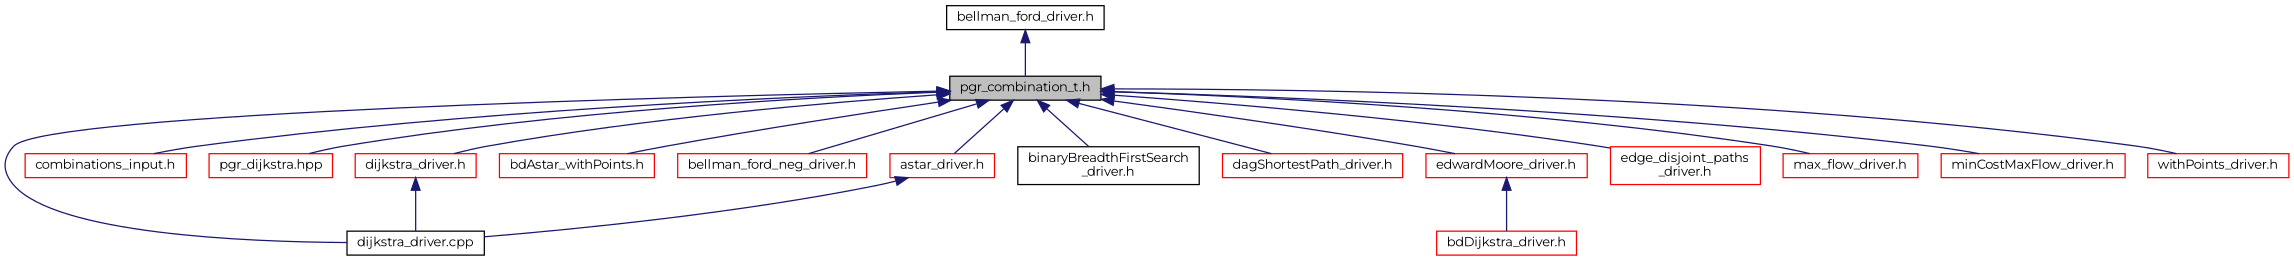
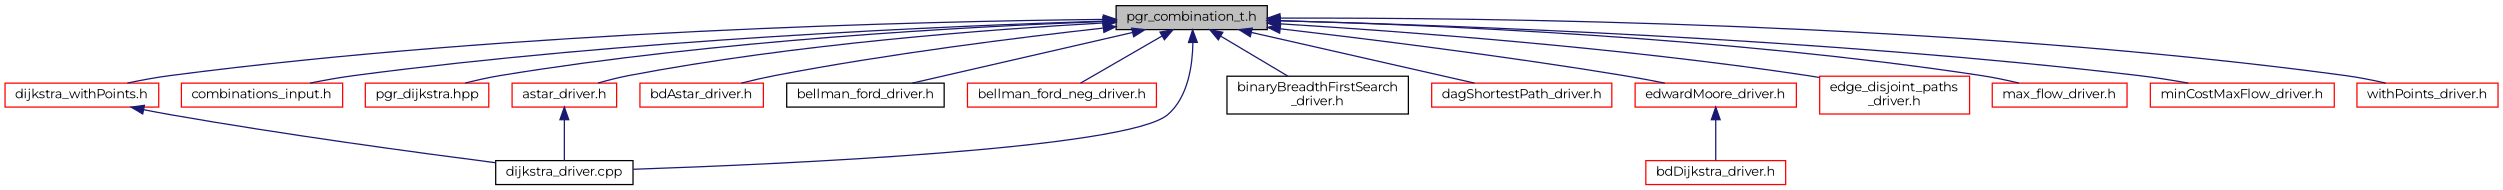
edge "pgr_combination_t.h" -> "bellman_ford_driver.h": reversed
node "dijkstra_driver.h": label "dijkstra_driver.h" -> "dijkstra_withPoints.h"
node "bdAstar_withPoints.h": label "bdAstar_withPoints.h" -> "bdAstar_driver.h"
